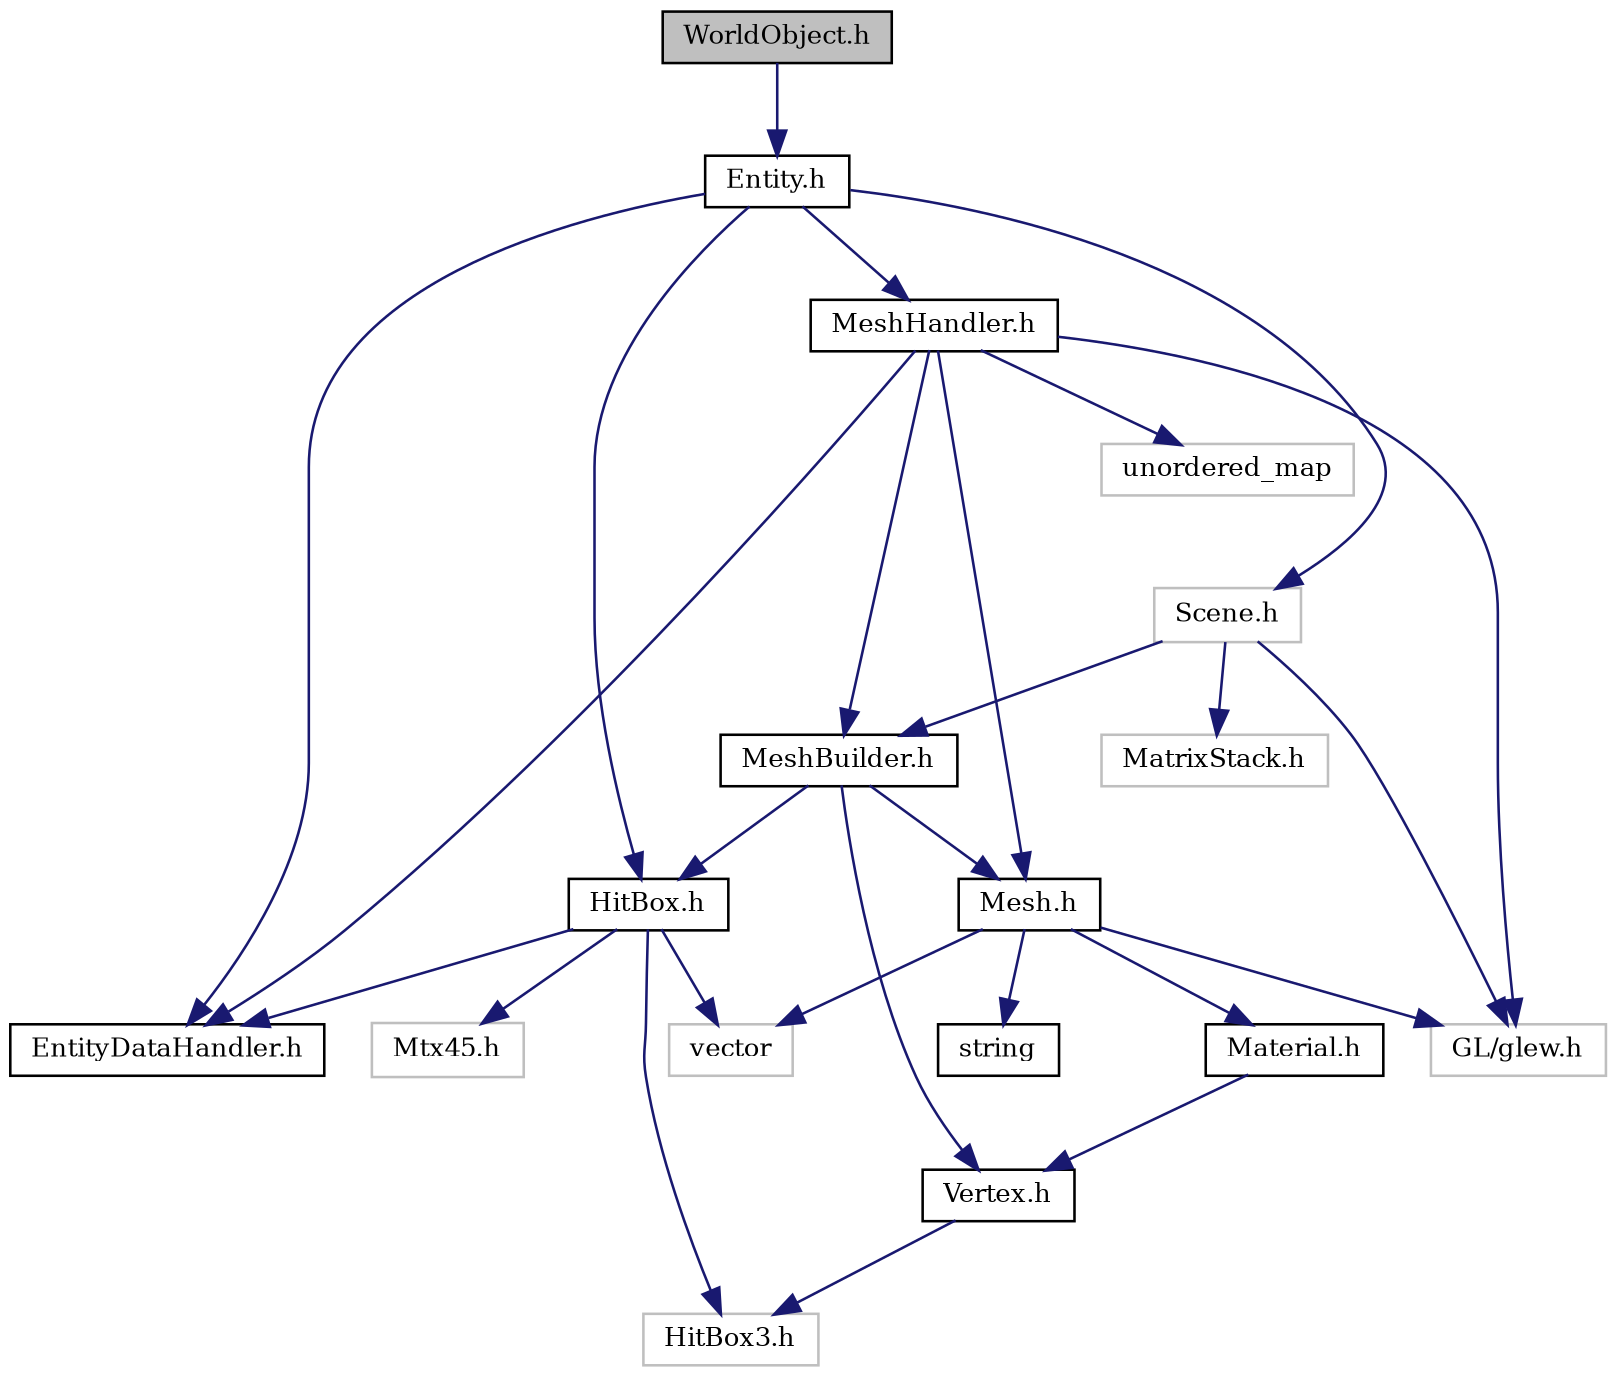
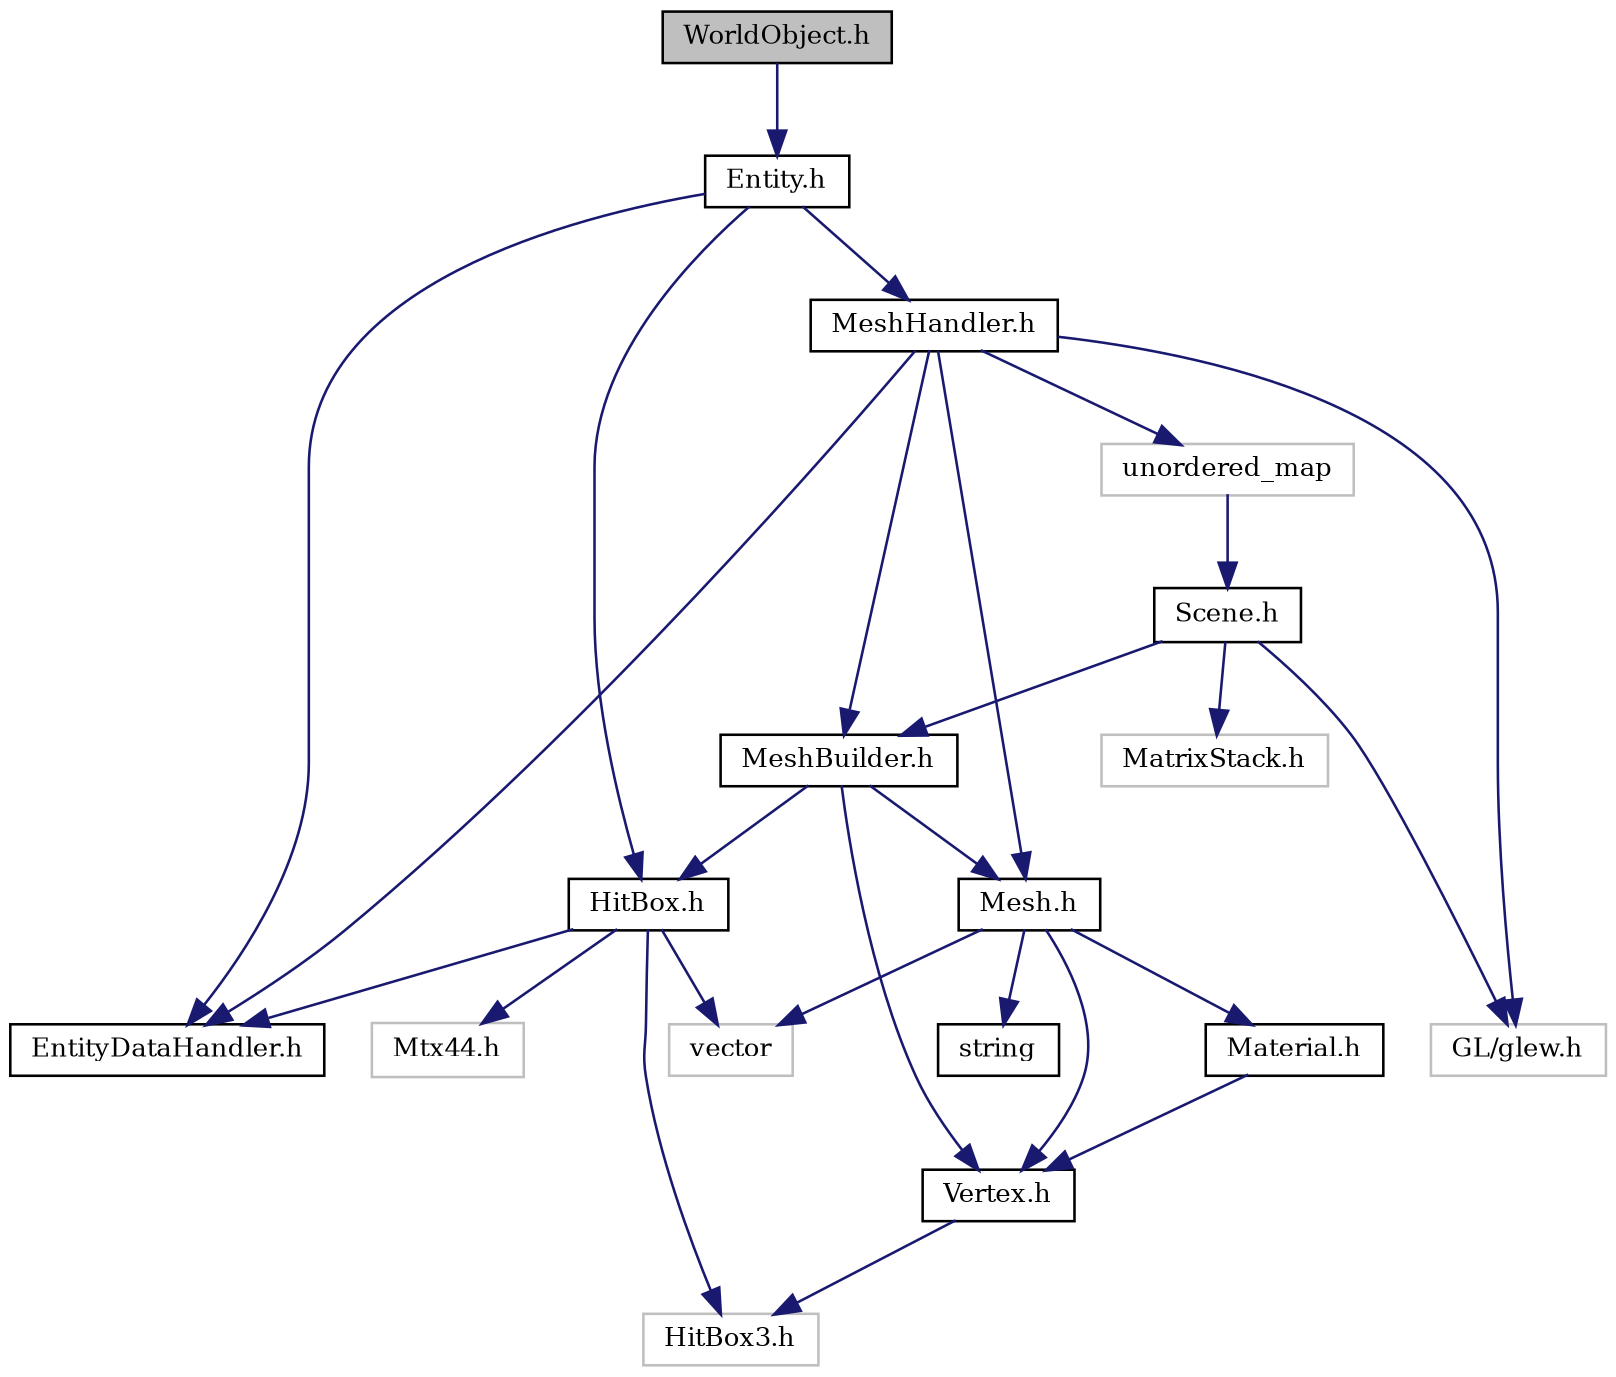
edge "Entity.h" -> "Scene.h": now "unordered_map" -> "Scene.h"
node "Scene.h": color grey75 -> black
edge "Mesh.h" -> "GL/glew.h": now "Mesh.h" -> "Vertex.h"
node "Mtx45.h": label "Mtx45.h" -> "Mtx44.h"
